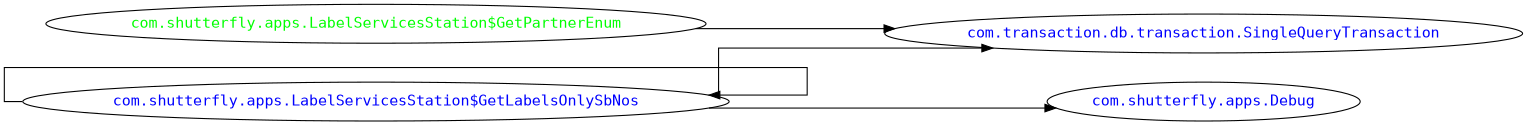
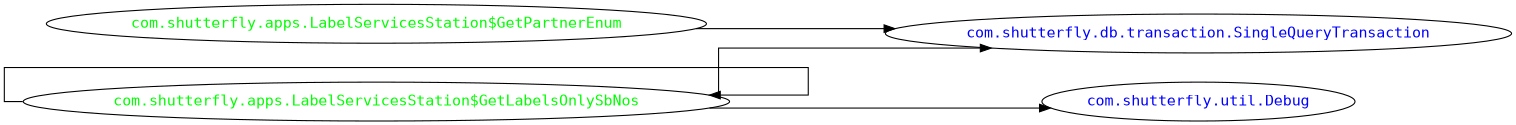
node "com.transaction.db.transaction.SingleQueryTransaction": label "com.transaction.db.transaction.SingleQueryTransaction" -> "com.shutterfly.db.transaction.SingleQueryTransaction"
node "com.shutterfly.apps.LabelServicesStation$GetLabelsOnlySbNos": fontcolor blue -> green
node "com.shutterfly.apps.Debug": label "com.shutterfly.apps.Debug" -> "com.shutterfly.util.Debug"
